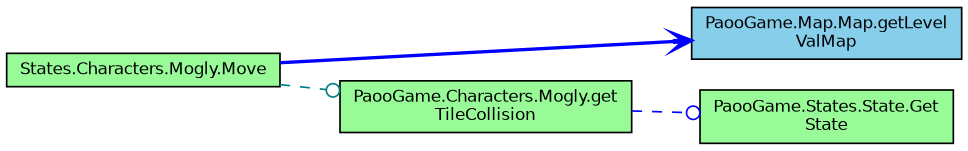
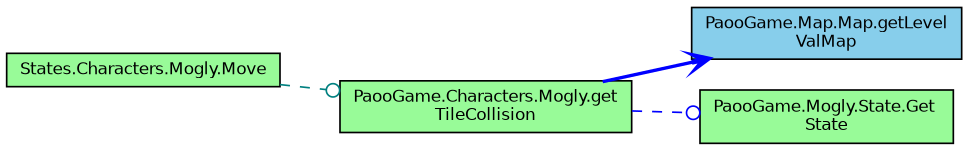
edge "States.Characters.Mogly.Move" -> "PaooGame.Map.Map.getLevel ValMap": now "PaooGame.Characters.Mogly.get TileCollision" -> "PaooGame.Map.Map.getLevel ValMap"
node "PaooGame.States.State.Get State": label "PaooGame.States.State.Get State" -> "PaooGame.Mogly.State.Get State"
